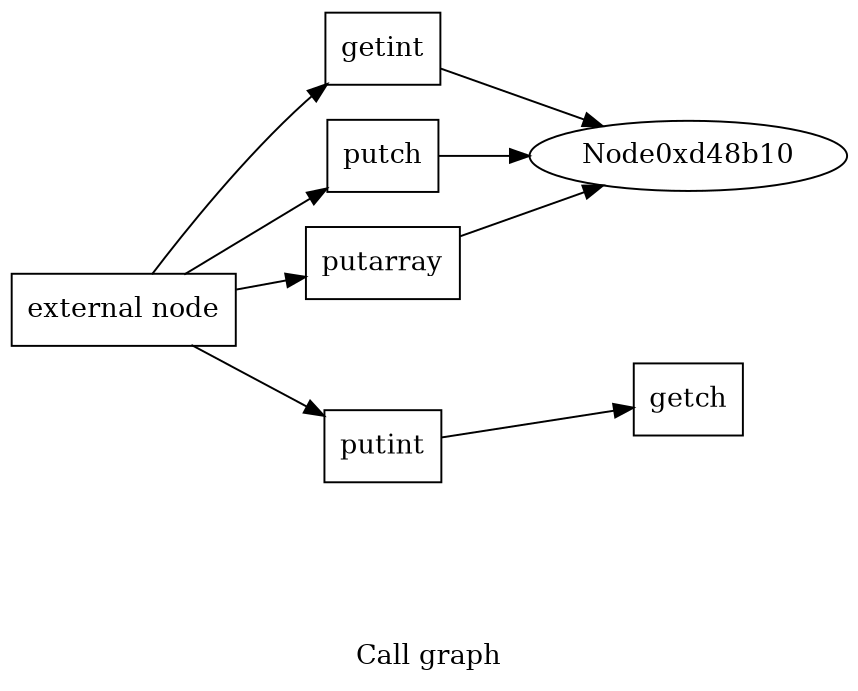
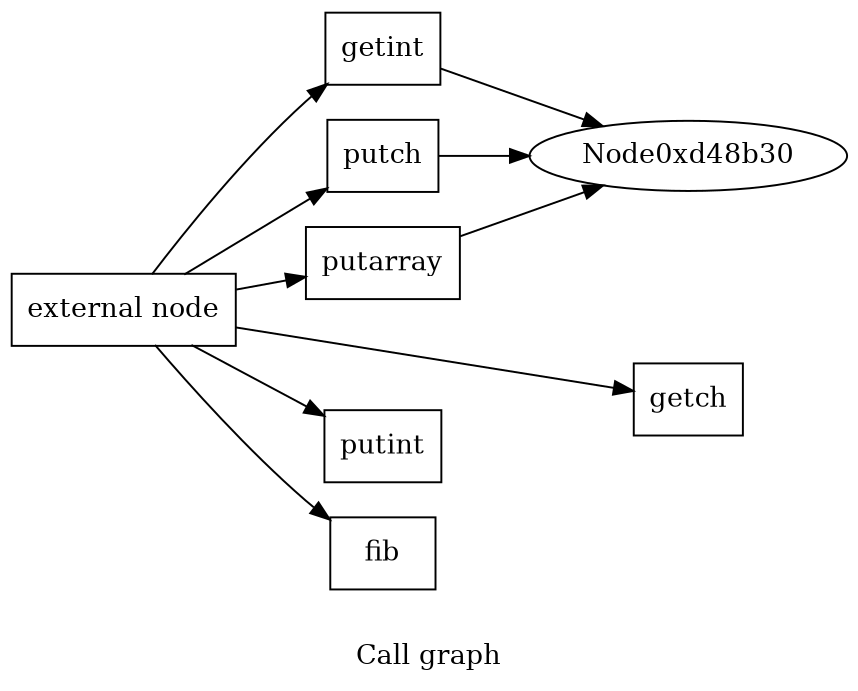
node "Node0xd48b10": label "Node0xd48b10" -> "Node0xd48b30"
edge "putint" -> "getch": now "external node" -> "getch"
node "fib": added
